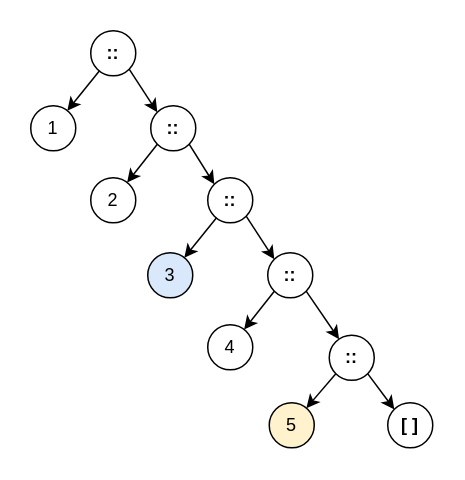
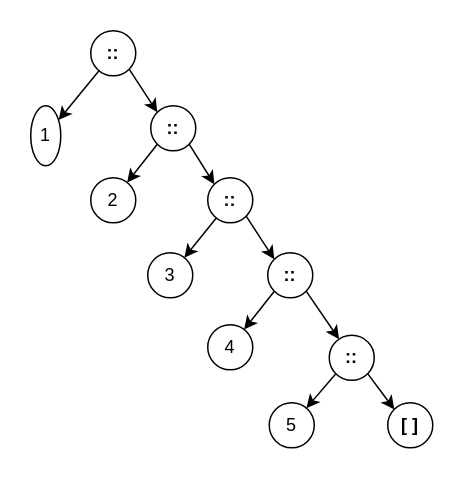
node "1": size 45x45 -> 30x60
node "3": fillcolor #dae8fc -> #ffffff
node "5": fillcolor #fff2cc -> #ffffff
